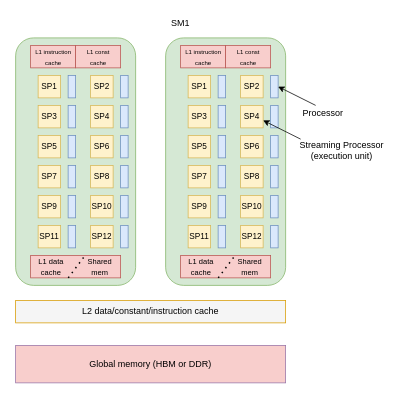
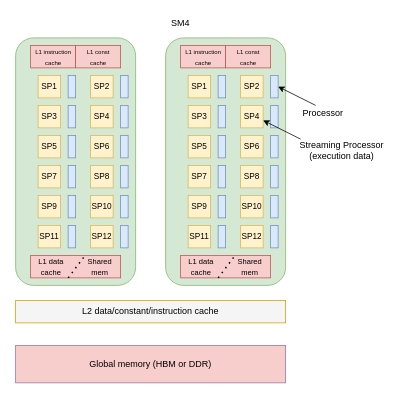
node "SM1": label "SM1" -> "SM4"
node "Streaming Processor (execution unit)": label "Streaming Processor (execution unit)" -> "Streaming Processor (execution data)"
